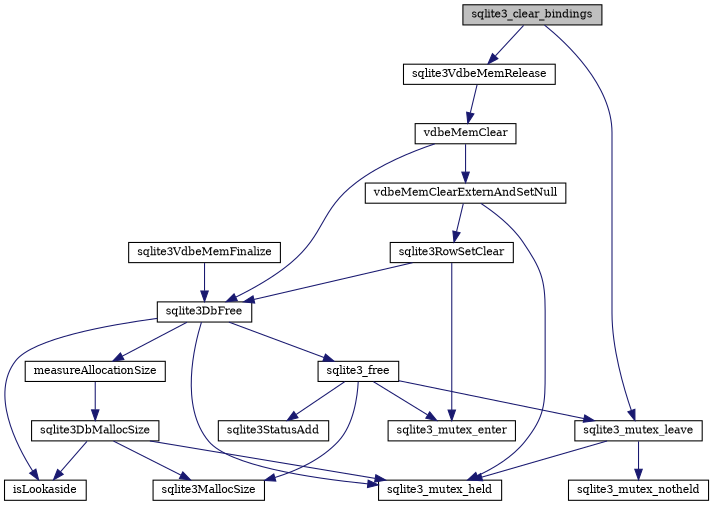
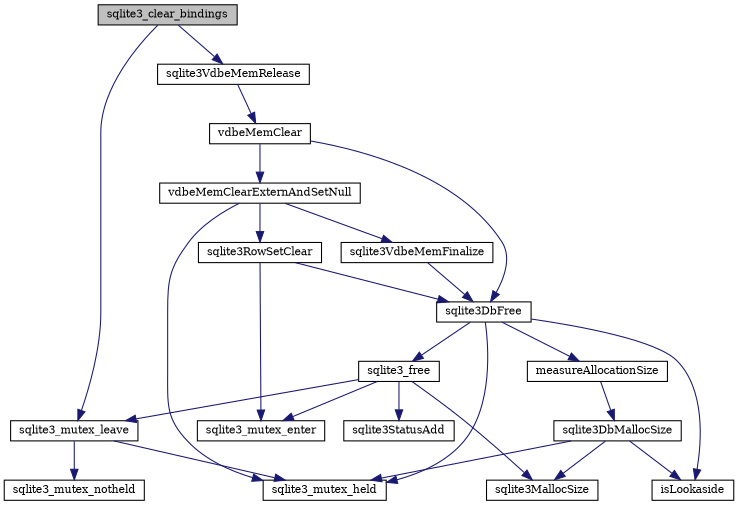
edge "vdbeMemClearExternAndSetNull" -> "sqlite3VdbeMemFinalize": added
